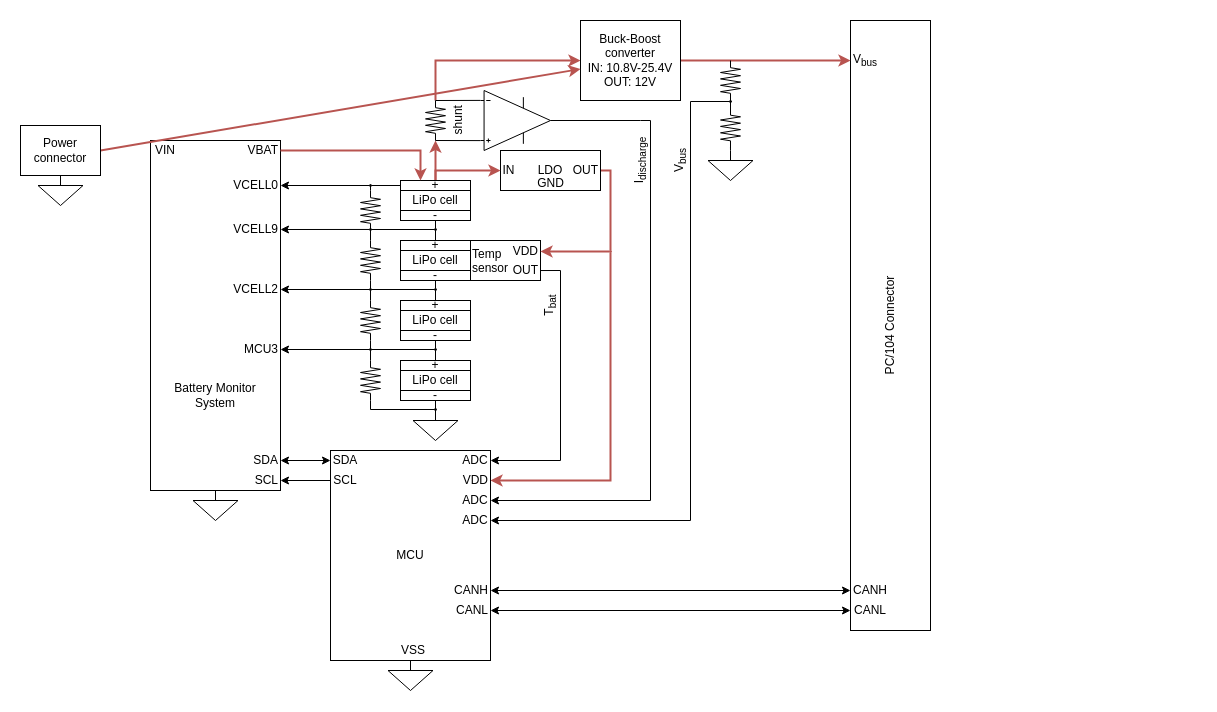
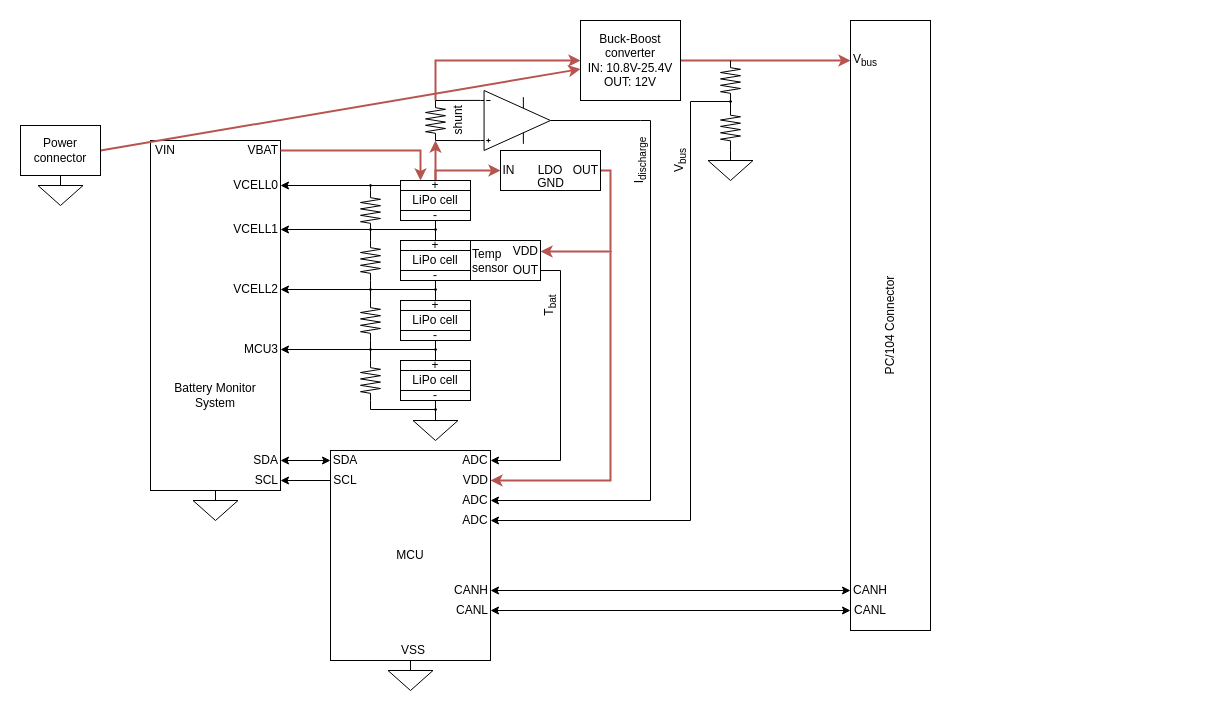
node "VCELL9": label "VCELL9" -> "VCELL1"
